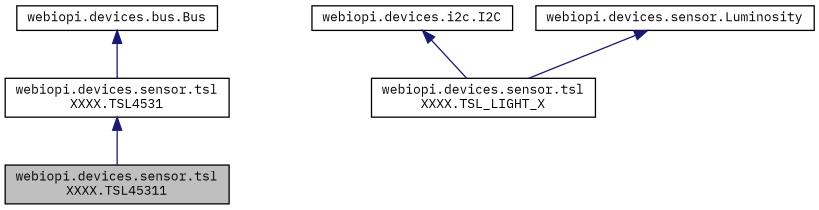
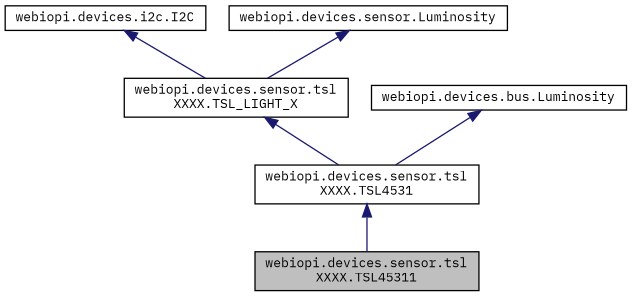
node "webiopi.devices.bus.Bus": label "webiopi.devices.bus.Bus" -> "webiopi.devices.bus.Luminosity"
edge "webiopi.devices.sensor.tsl XXXX.TSL4531" -> "webiopi.devices.sensor.tsl XXXX.TSL_LIGHT_X": added
